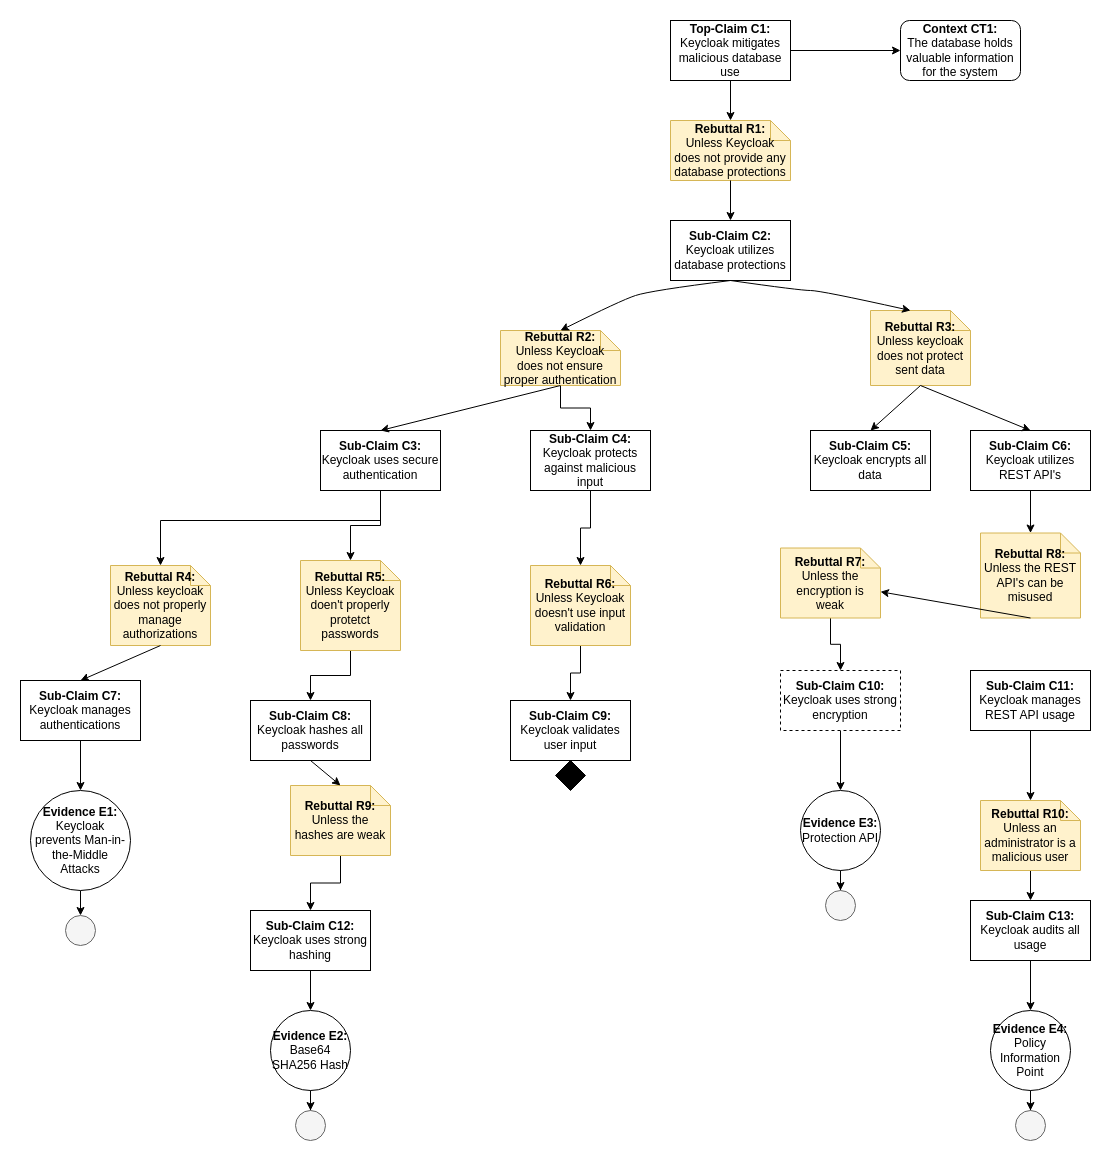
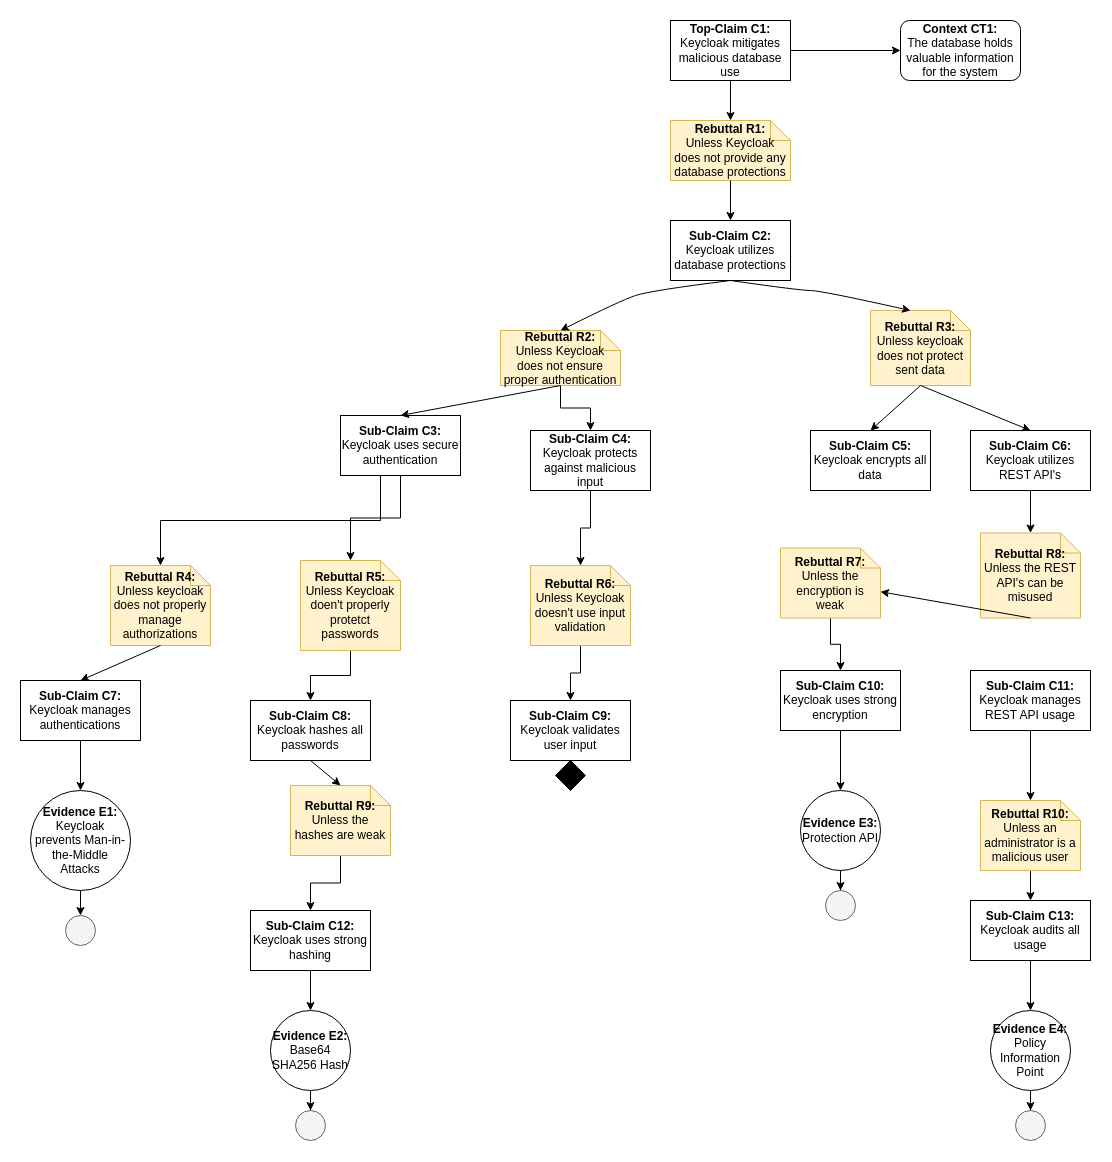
node "Sub-Claim C3: Keycloak uses secure authentication": moved (381, 461) -> (401, 446)
node "Sub-Claim C10: Keycloak uses strong encryption": style dashed -> solid
